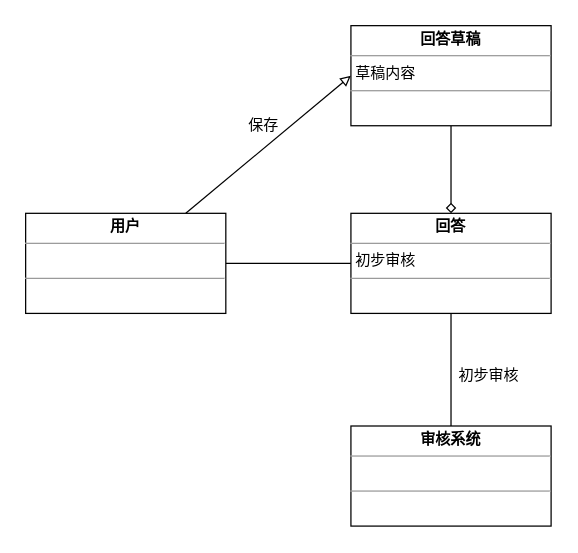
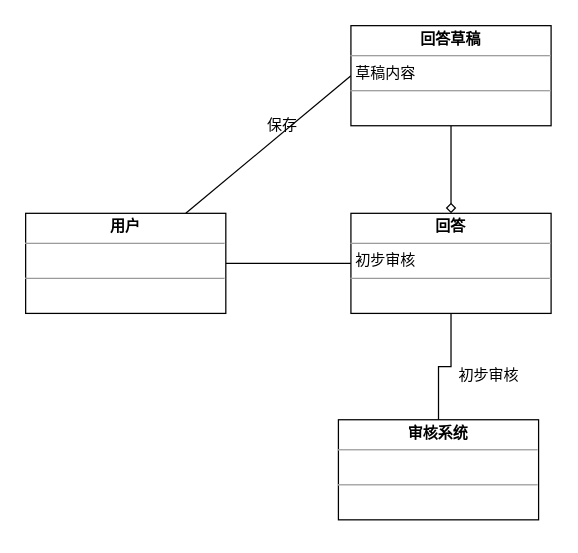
edge "用户" -> "回答草稿 草稿内容": arrowhead block -> none
node "保存": moved (263, 126) -> (282, 126)
node "审核系统": moved (451, 476) -> (438, 469)
